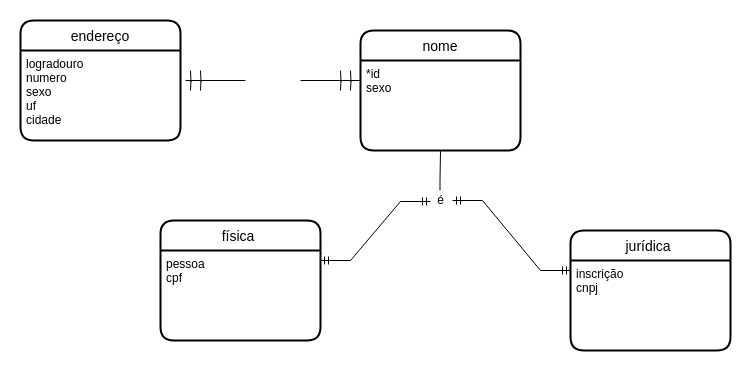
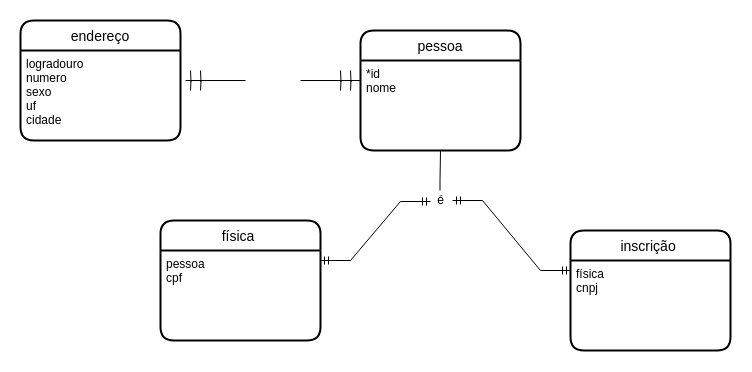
node "nome": label "nome" -> "pessoa"
node "*id sexo": label "*id sexo" -> "*id nome"
node "jurídica": label "jurídica" -> "inscrição"
node "inscrição cnpj": label "inscrição cnpj" -> "física cnpj"
